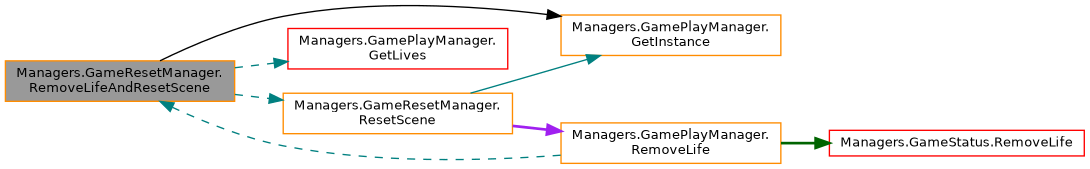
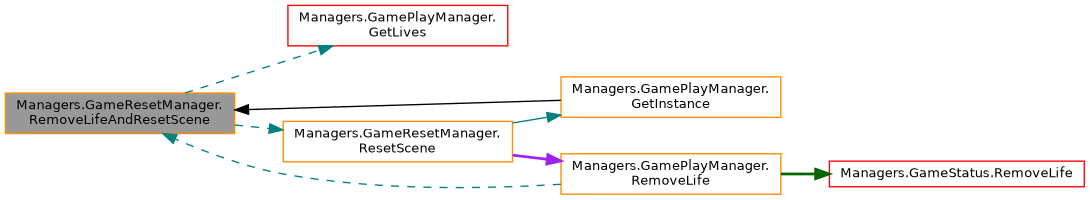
edge "Managers.GameResetManager. RemoveLifeAndResetScene" -> "Managers.GamePlayManager. GetInstance": reversed
